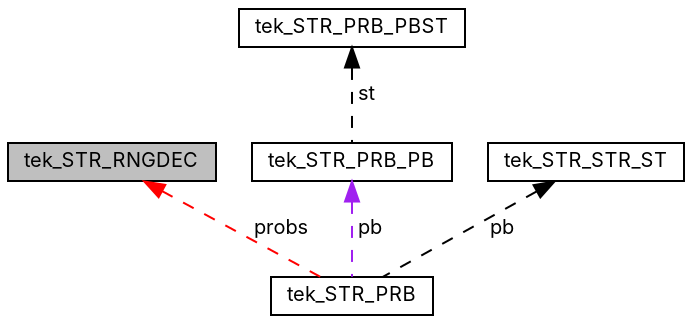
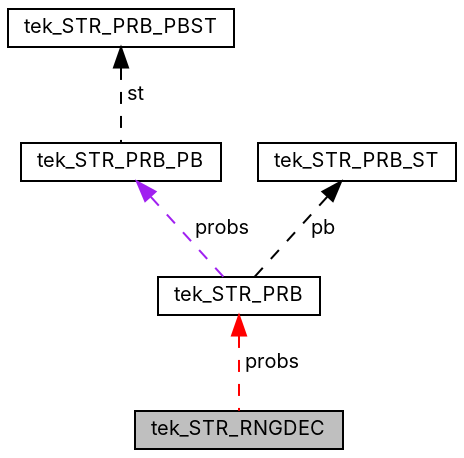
node "tek_STR_STR_ST": label "tek_STR_STR_ST" -> "tek_STR_PRB_ST"
edge "tek_STR_PRB" -> "tek_STR_PRB_PB": label " pb" -> " probs"
edge "tek_STR_PRB" -> "tek_STR_RNGDEC": reversed
